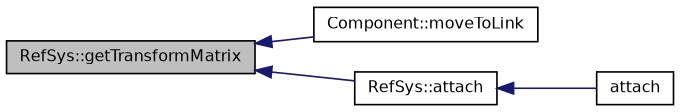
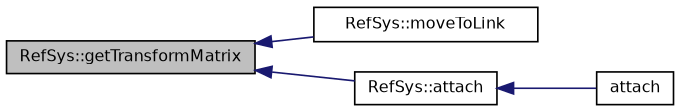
node "Component::moveToLink": label "Component::moveToLink" -> "RefSys::moveToLink"
